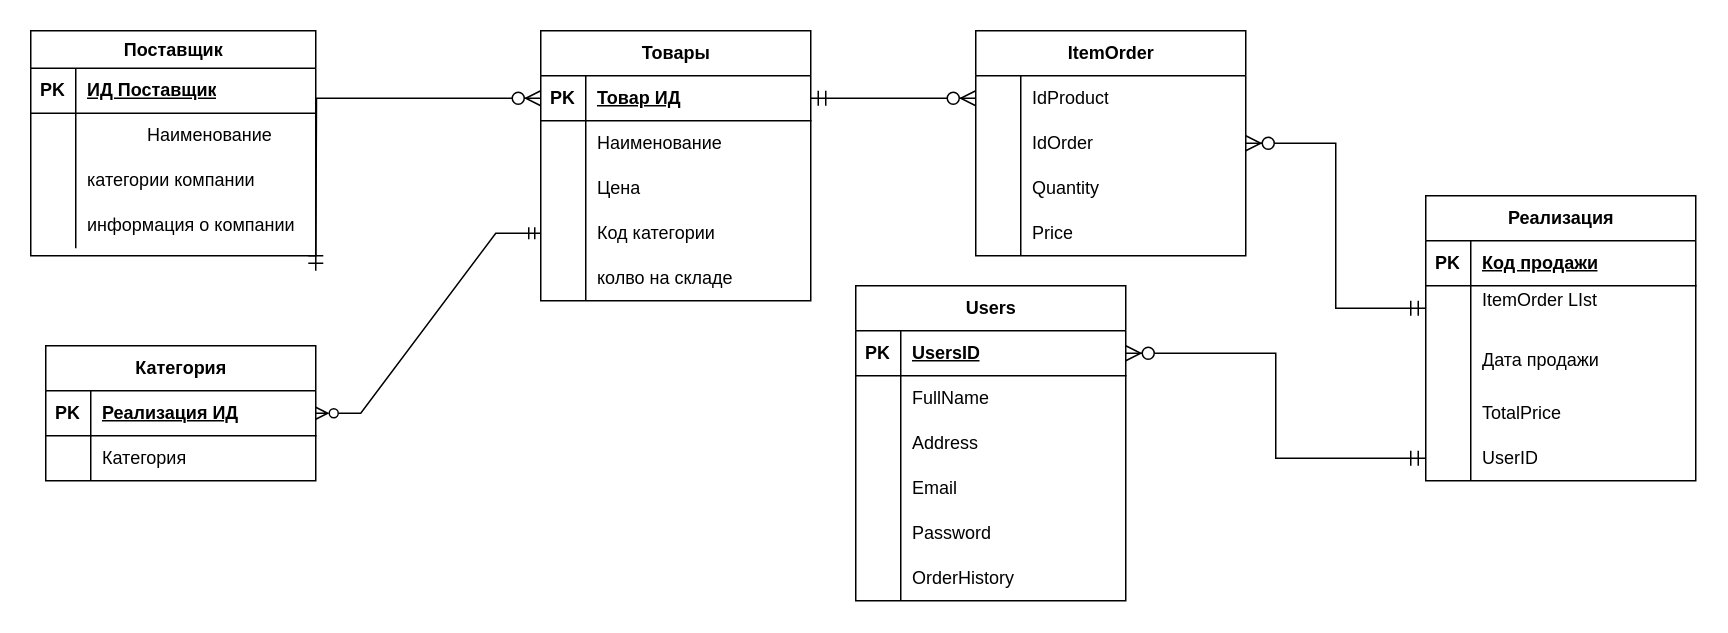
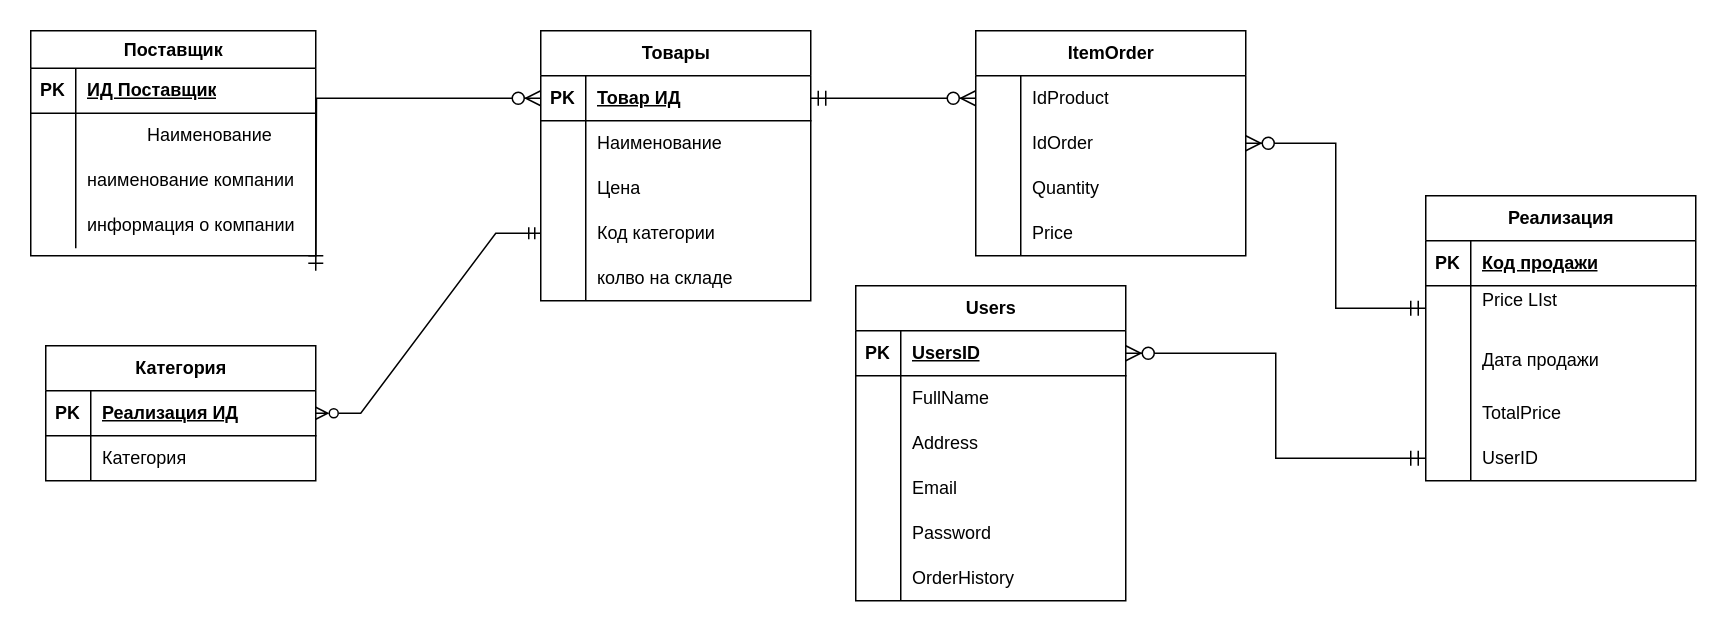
node "категории компании": label "категории компании" -> "наименование компании"
node "ItemOrder LIst": label "ItemOrder LIst" -> "Price LIst"
